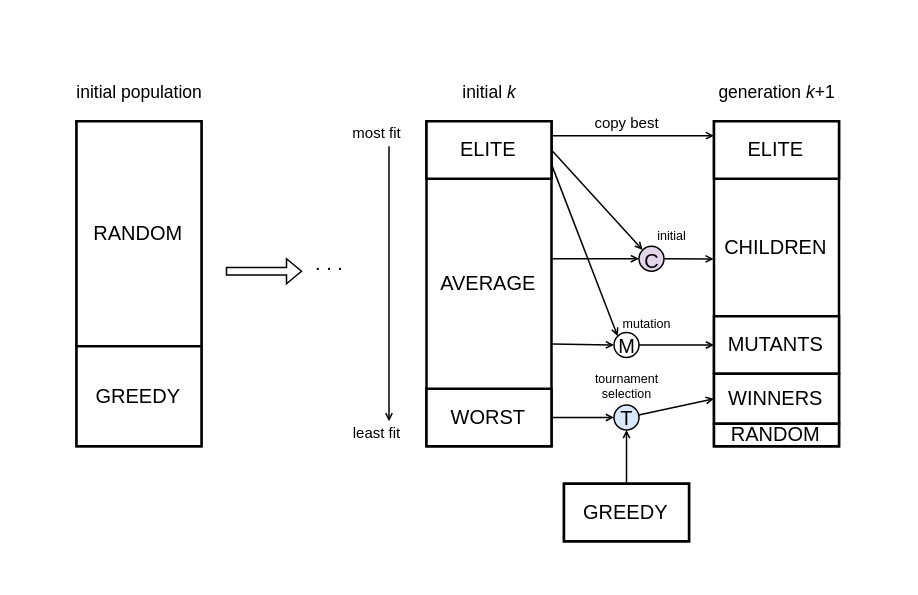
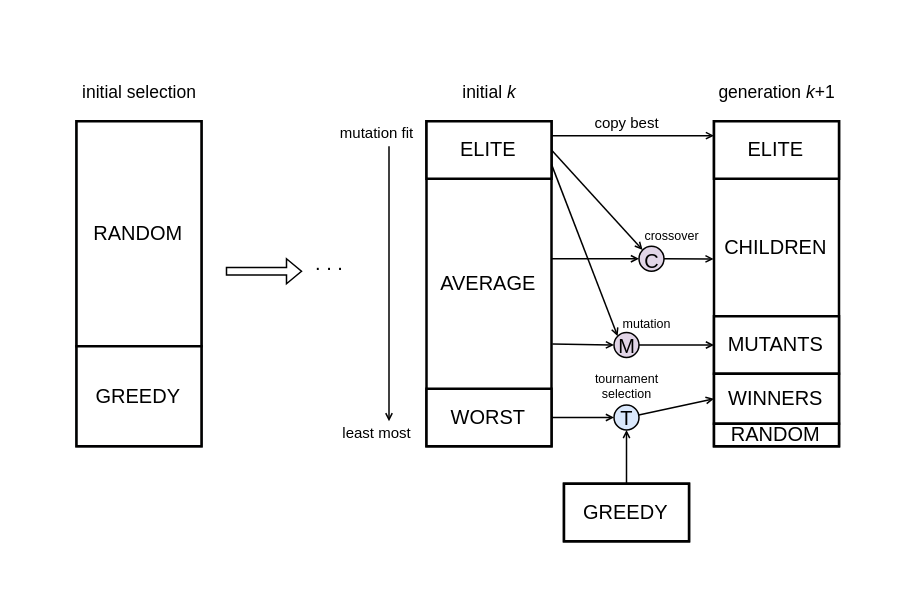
node "initial population": label "initial population" -> "initial selection"
node "most fit": label "most fit" -> "mutation fit"
node "initial": label "initial" -> "crossover"
node "M": fillcolor #ffffff -> #e1d5e7
node "least fit": label "least fit" -> "least most"
